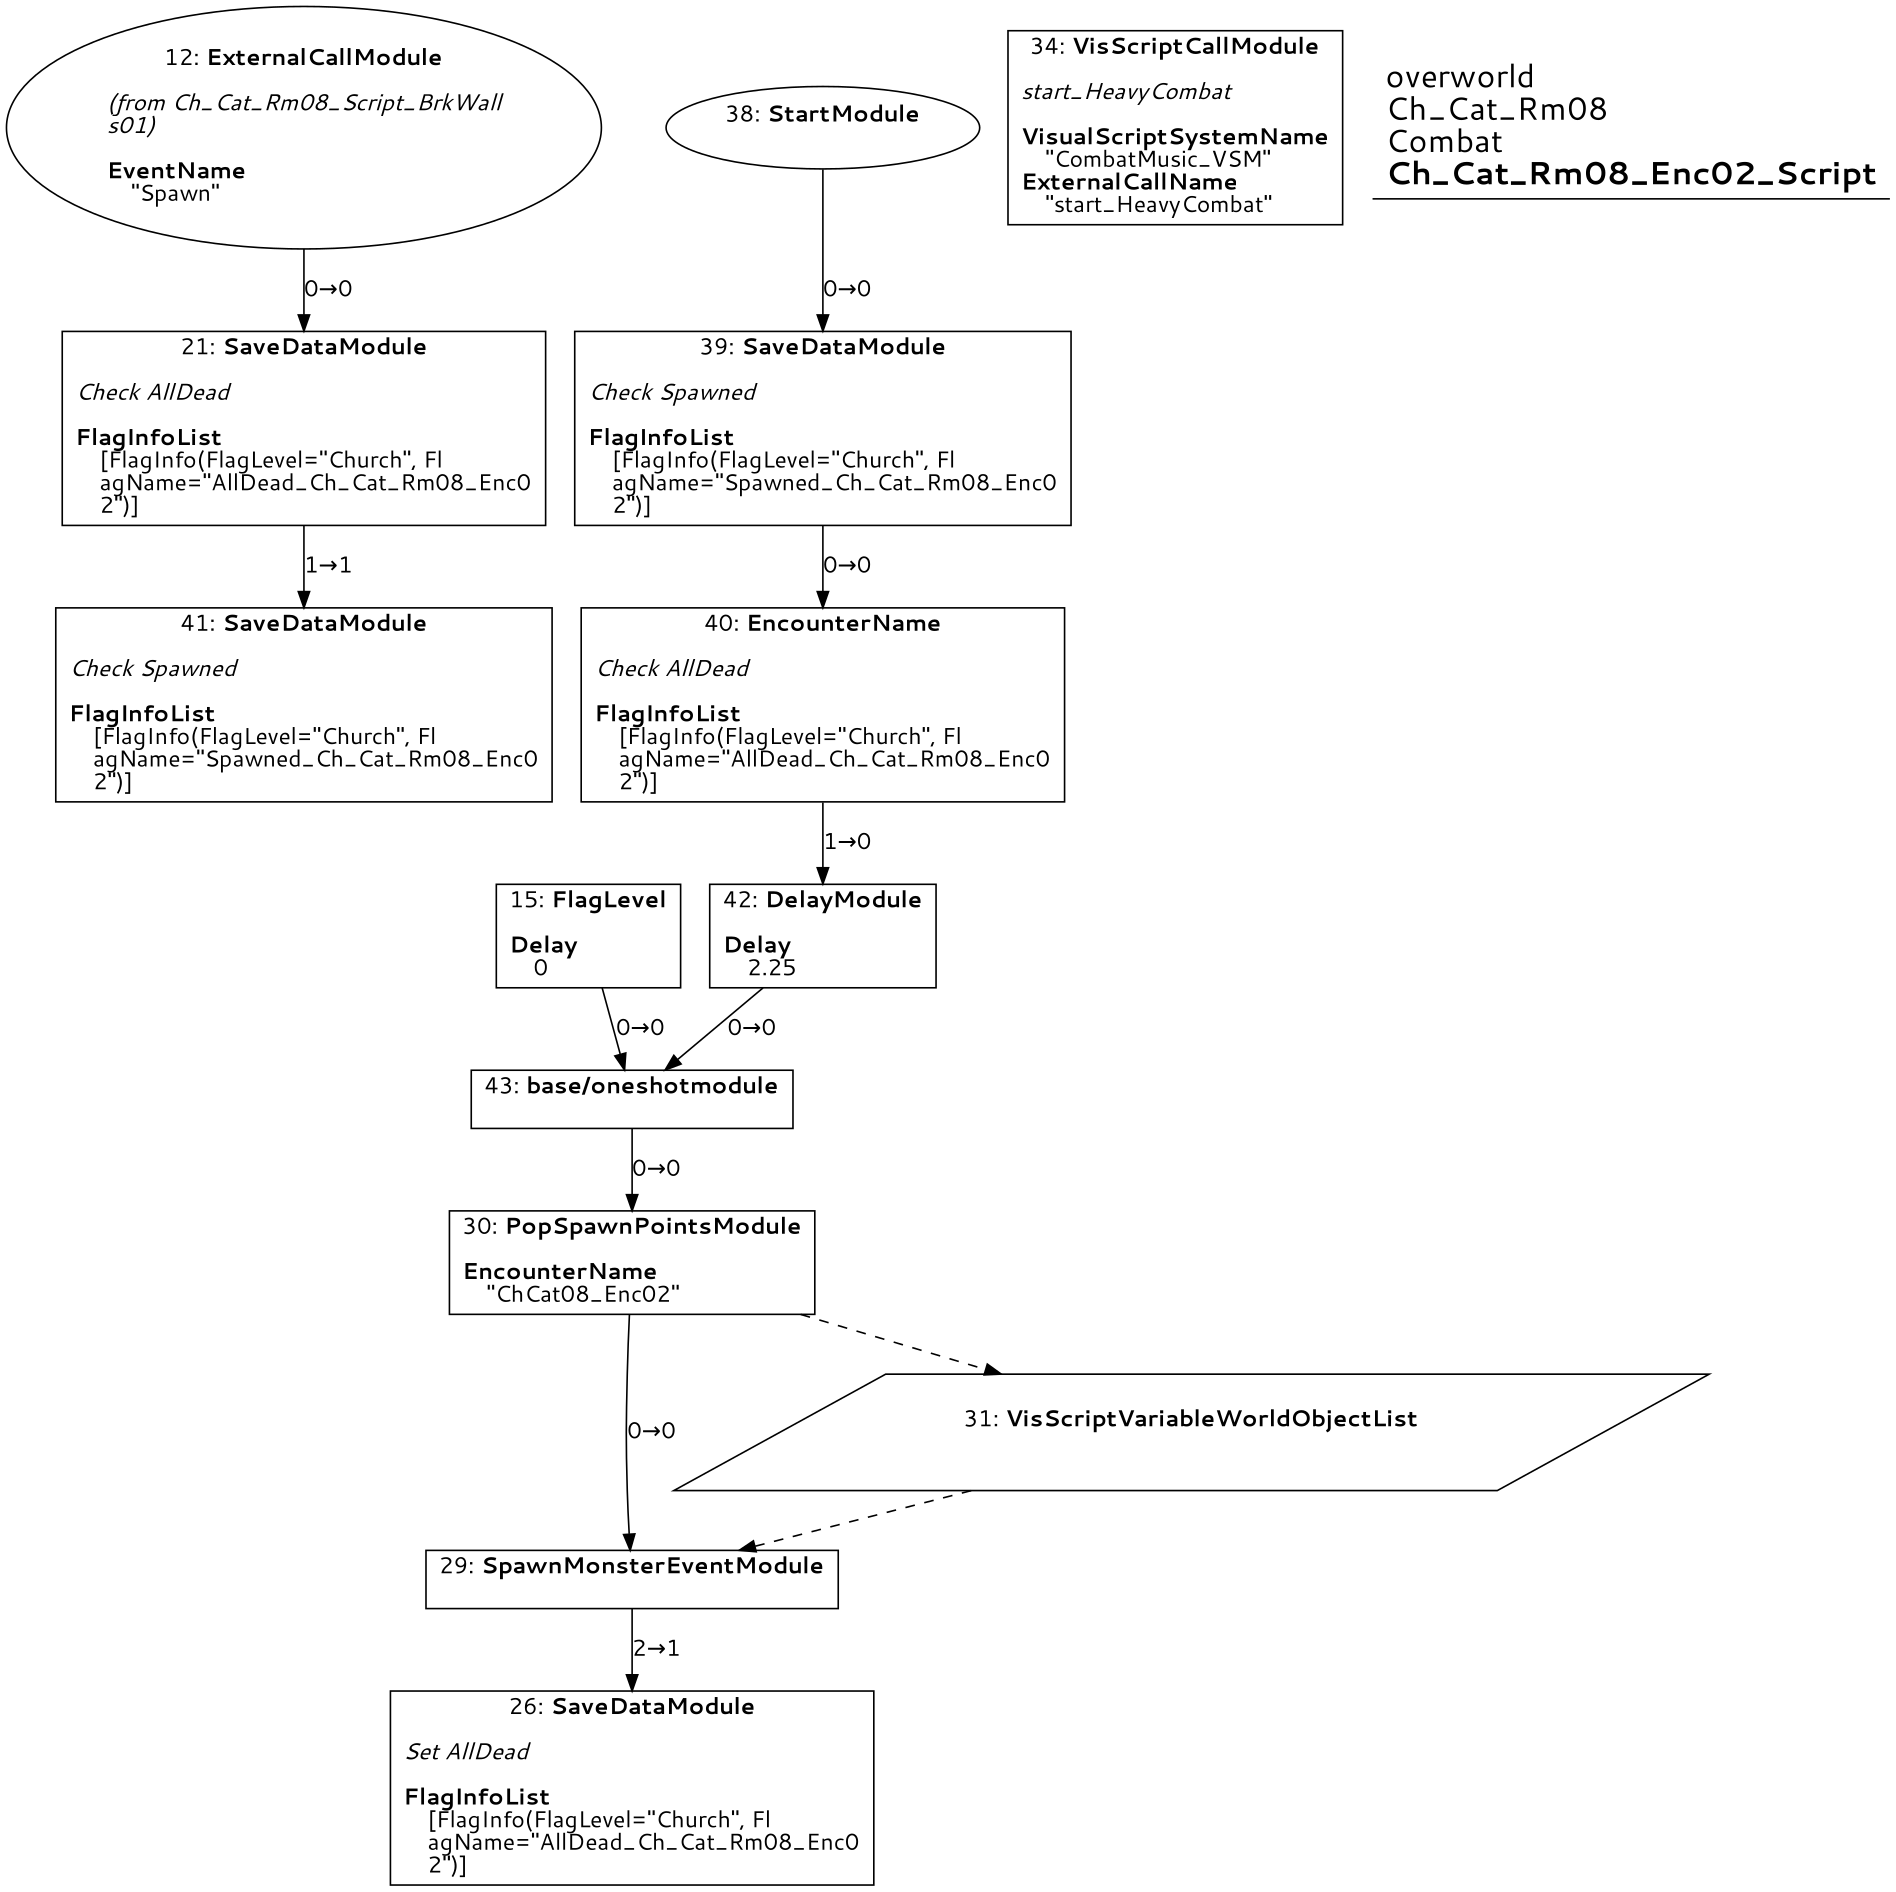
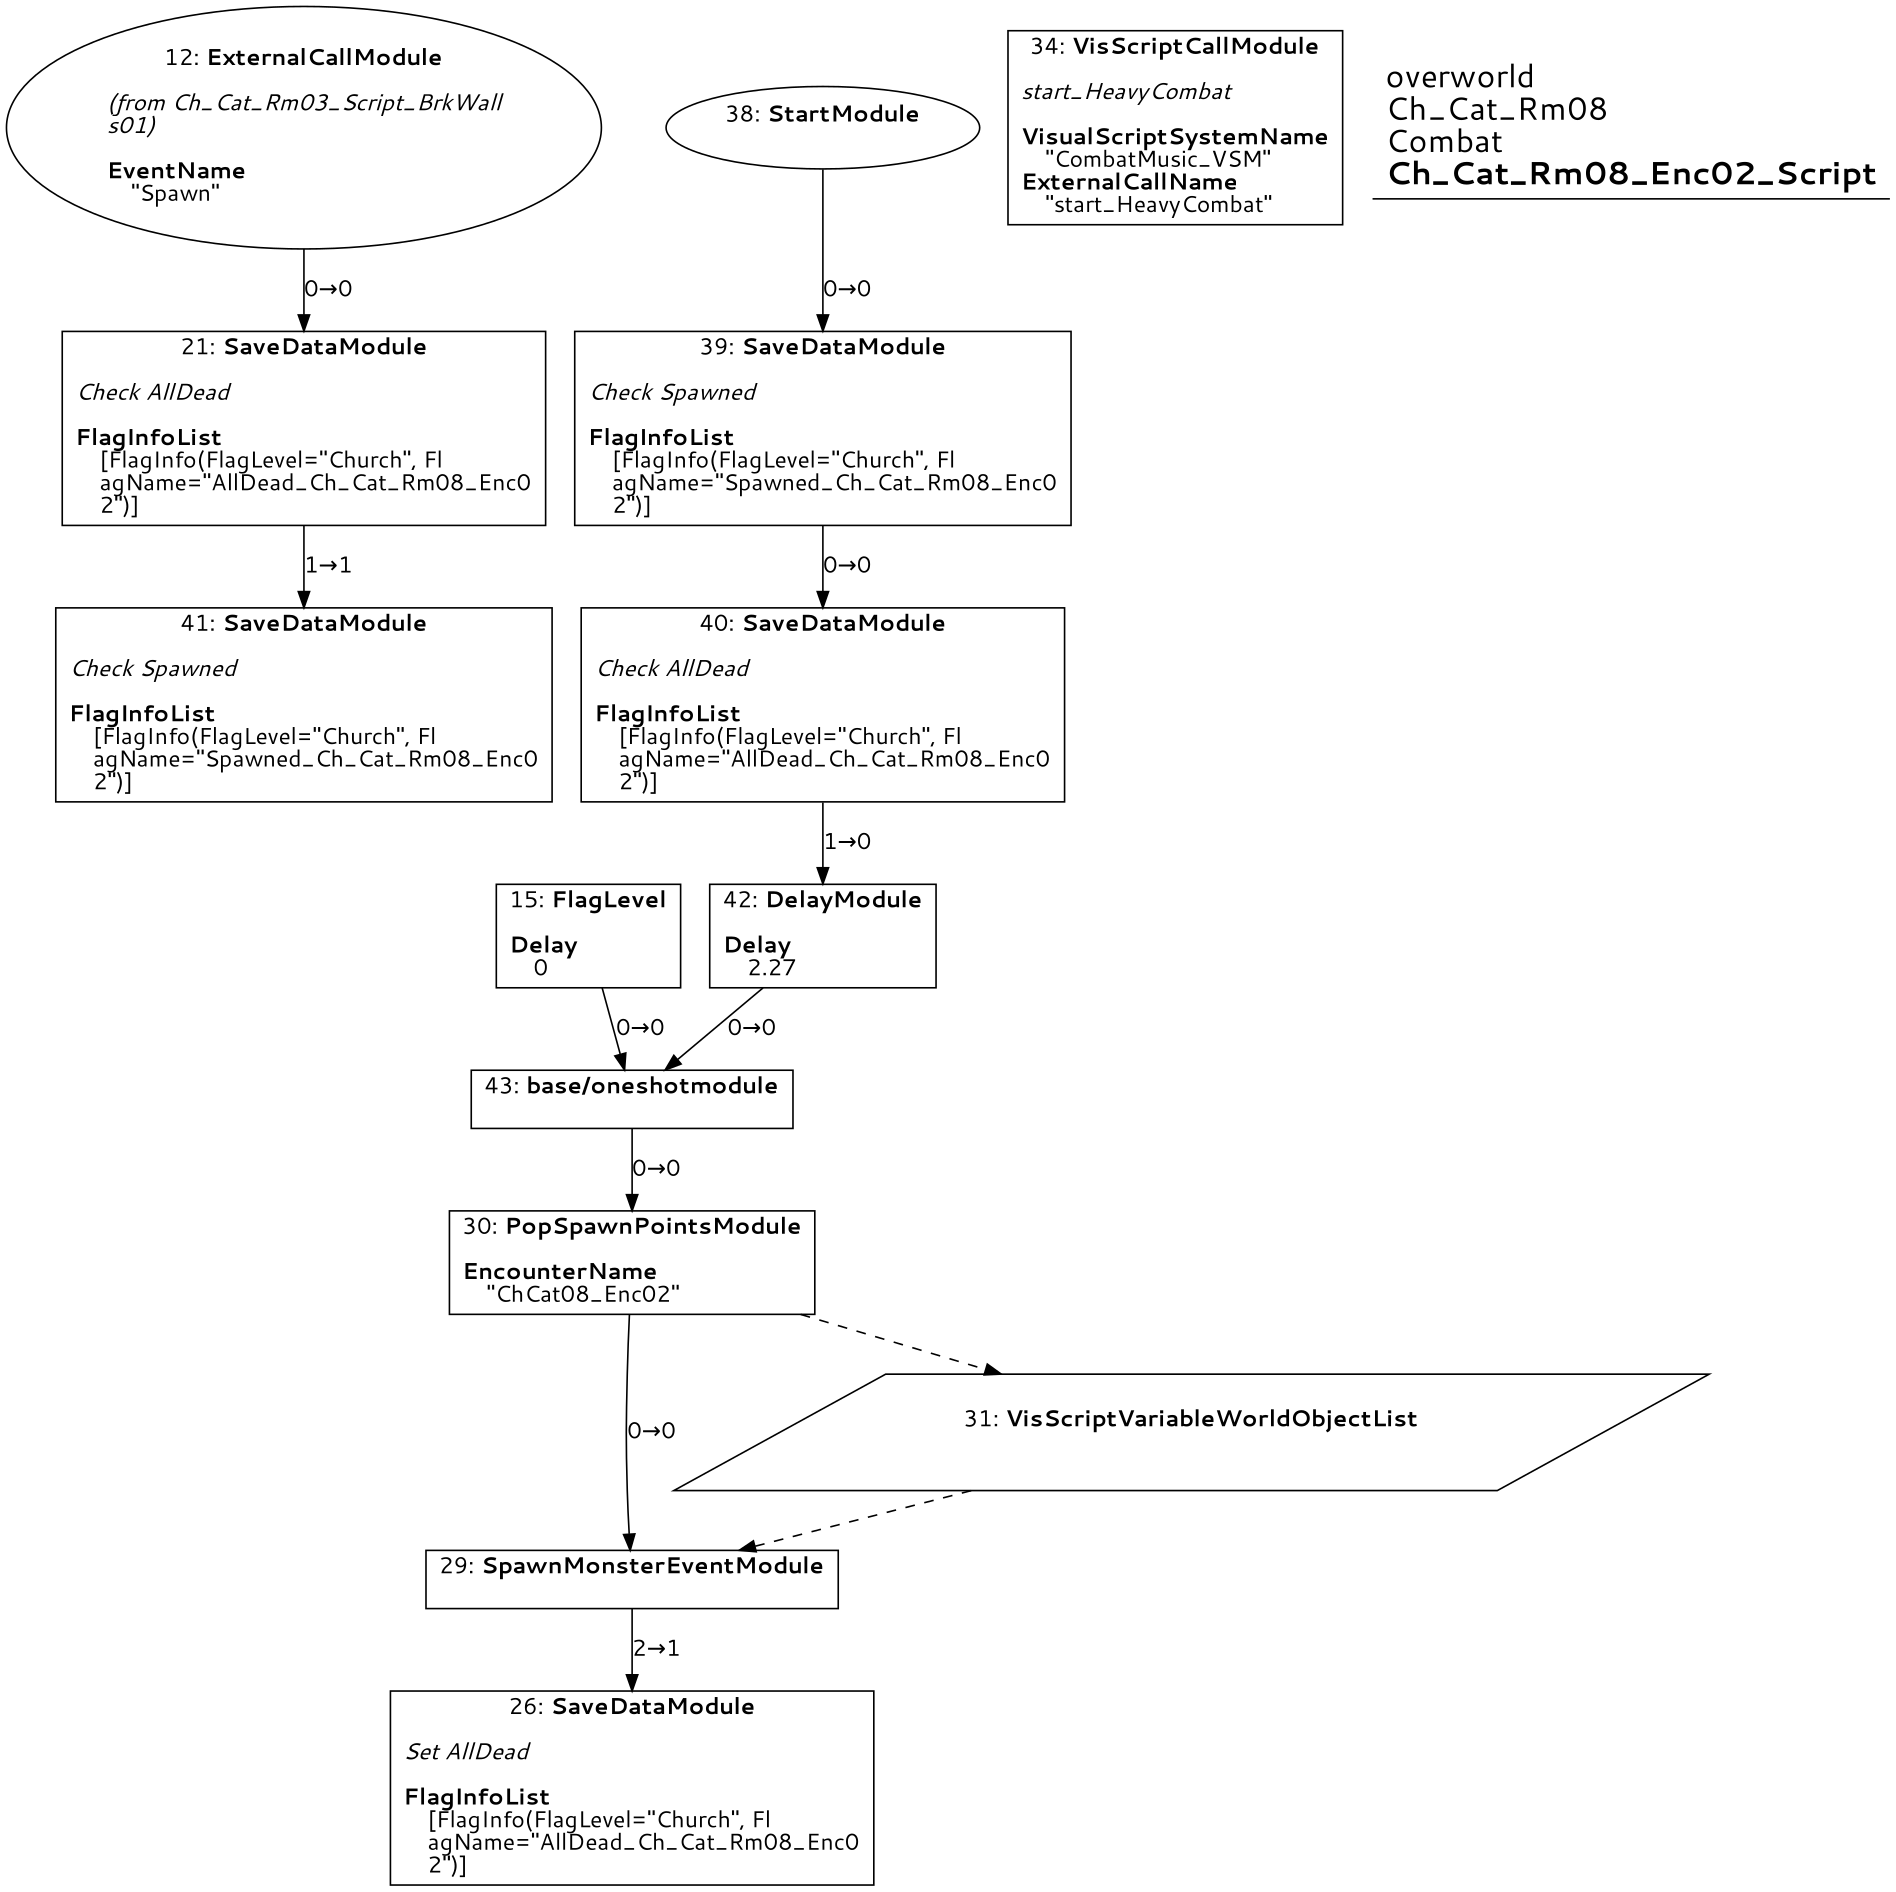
node "12:": text "(from Ch_Cat_Rm08_Script_BrkWall" -> "(from Ch_Cat_Rm03_Script_BrkWall"
node "40:": text "EncounterName" -> "SaveDataModule"
node "42:": text "2.25" -> "2.27"
